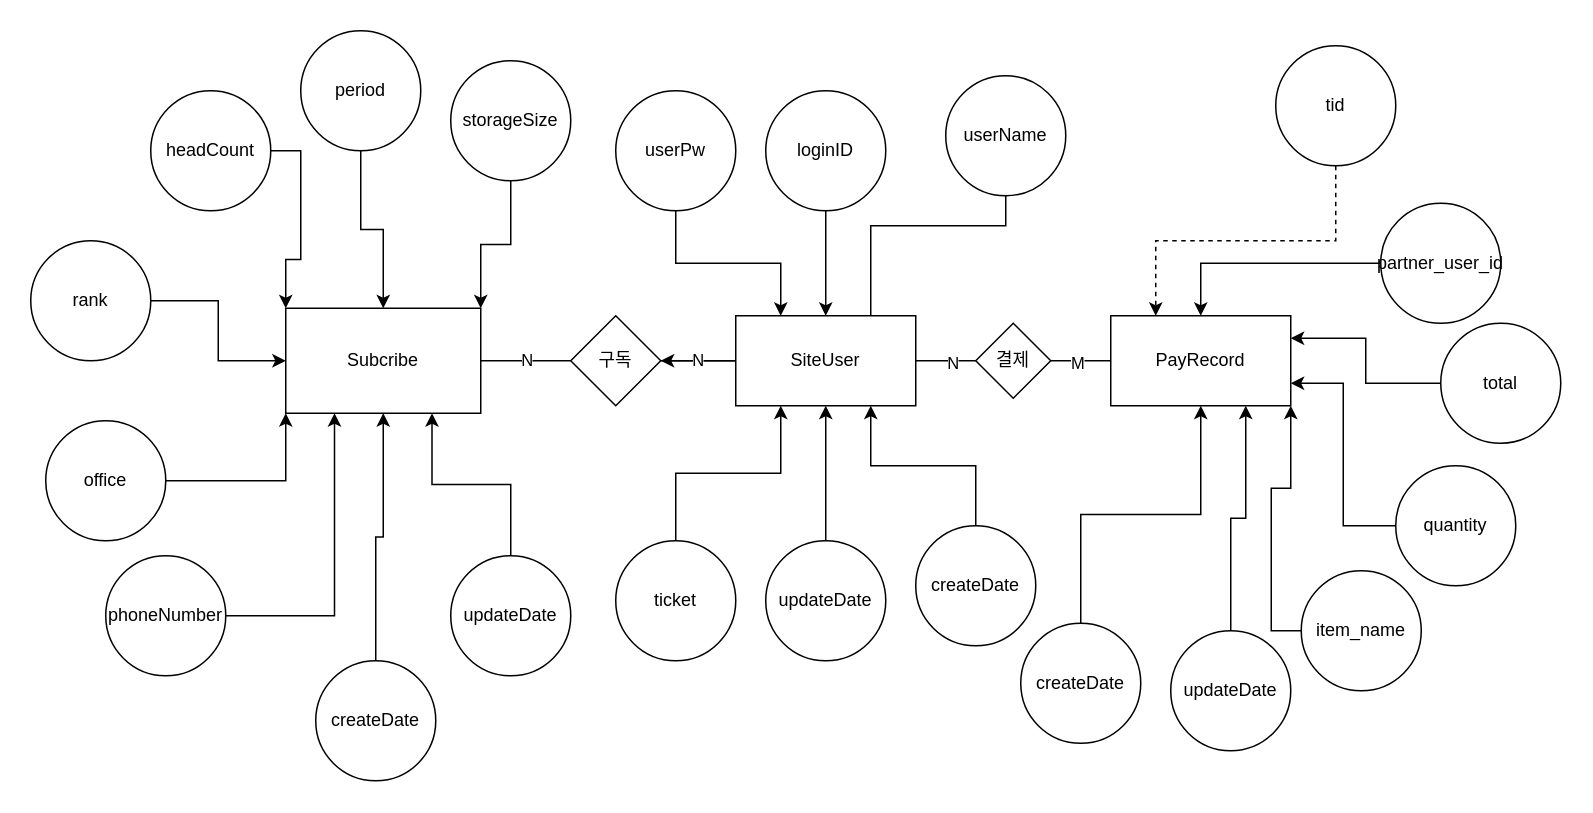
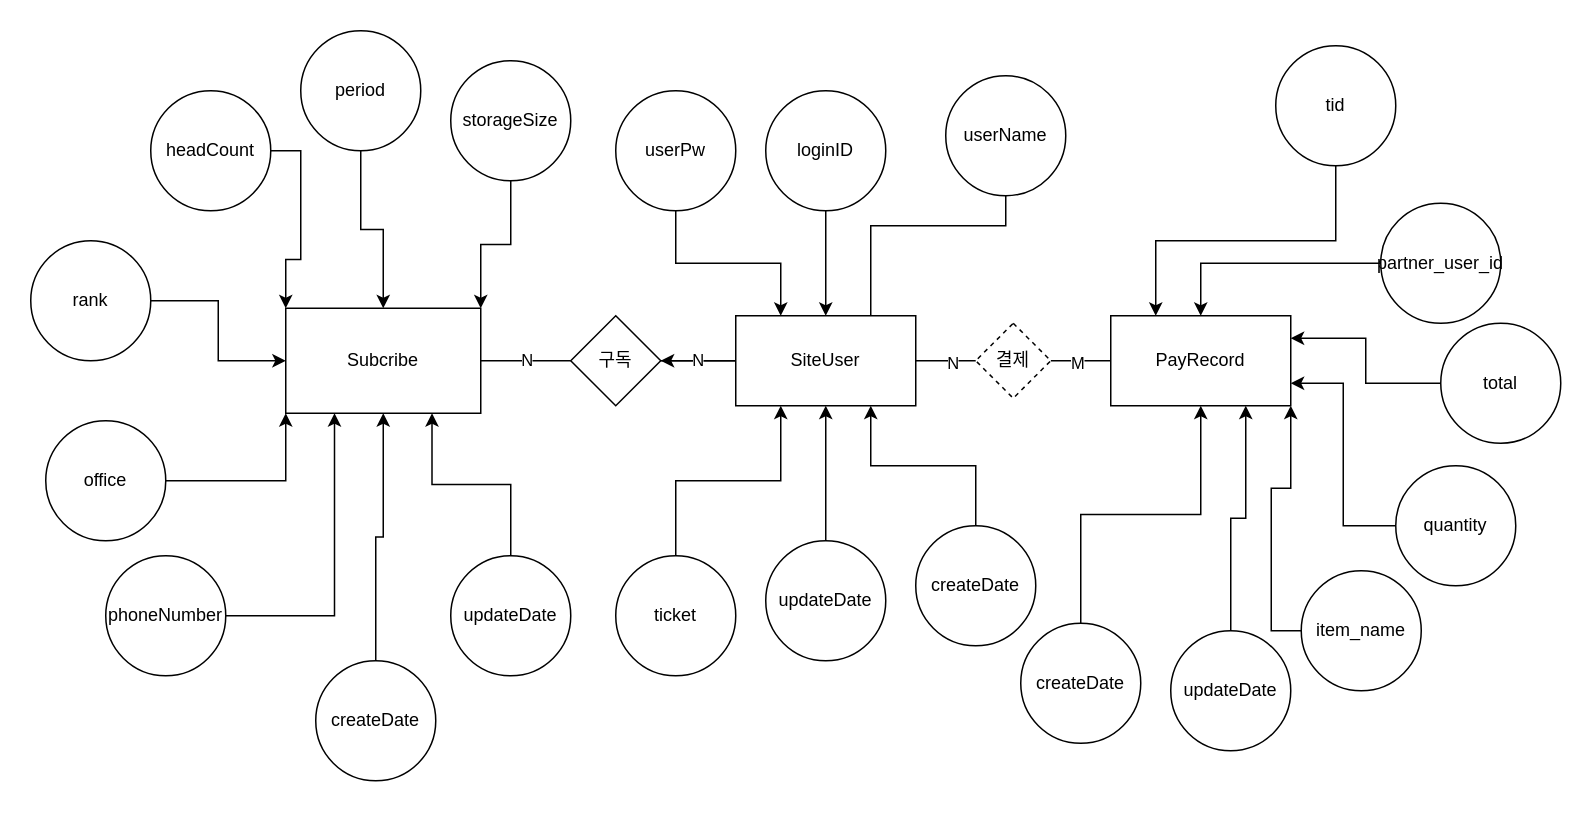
edge "tid" -> "PayRecord": style dashed -> solid
node "결제": style solid -> dashed
node "ticket": moved (676, 601) -> (676, 616)
